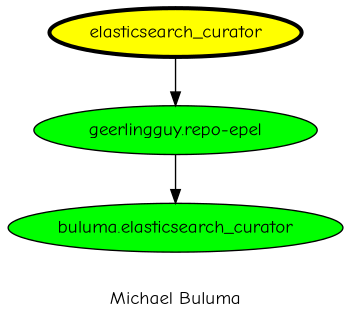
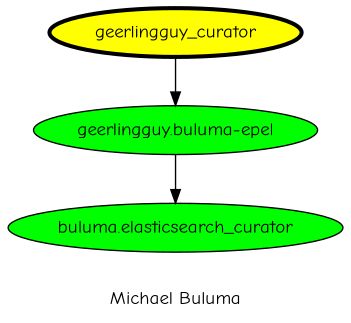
node "elasticsearch_curator": label "elasticsearch_curator" -> "geerlingguy_curator"
node "geerlingguy.repo-epel": label "geerlingguy.repo-epel" -> "geerlingguy.buluma-epel"
